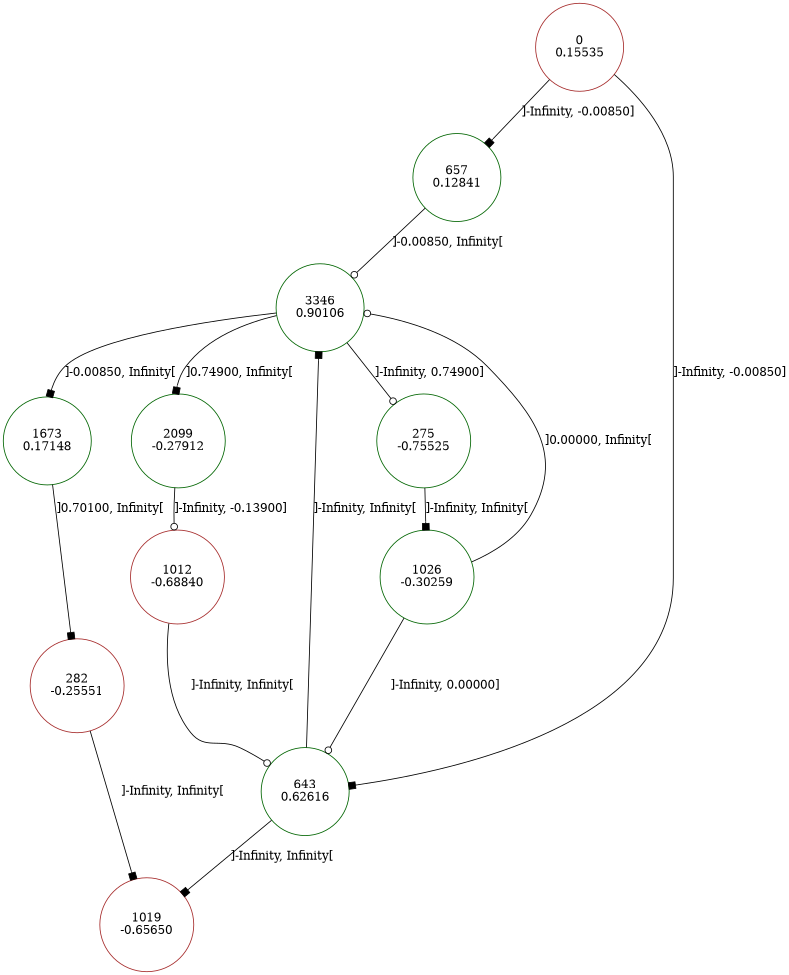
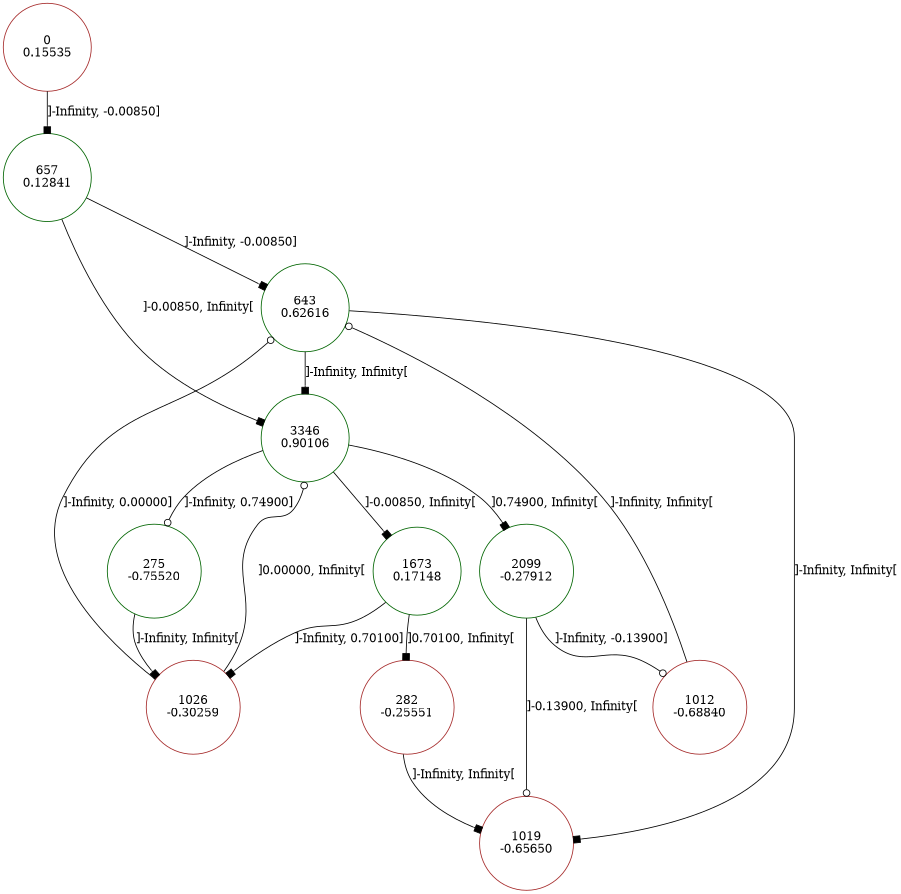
edge "657 0.12841" -> "3346 0.90106": arrowhead odot -> box
node "275 -0.75525": label "275 -0.75525" -> "275 -0.75520"
edge "0 0.15535" -> "643 0.62616": now "657 0.12841" -> "643 0.62616"
node "1026 -0.30259": color darkgreen -> brown
edge "1673 0.17148" -> "1026 -0.30259": added, label "]-Infinity, 0.70100]"
edge "2099 -0.27912" -> "1019 -0.65650": added, label "]-0.13900, Infinity["
